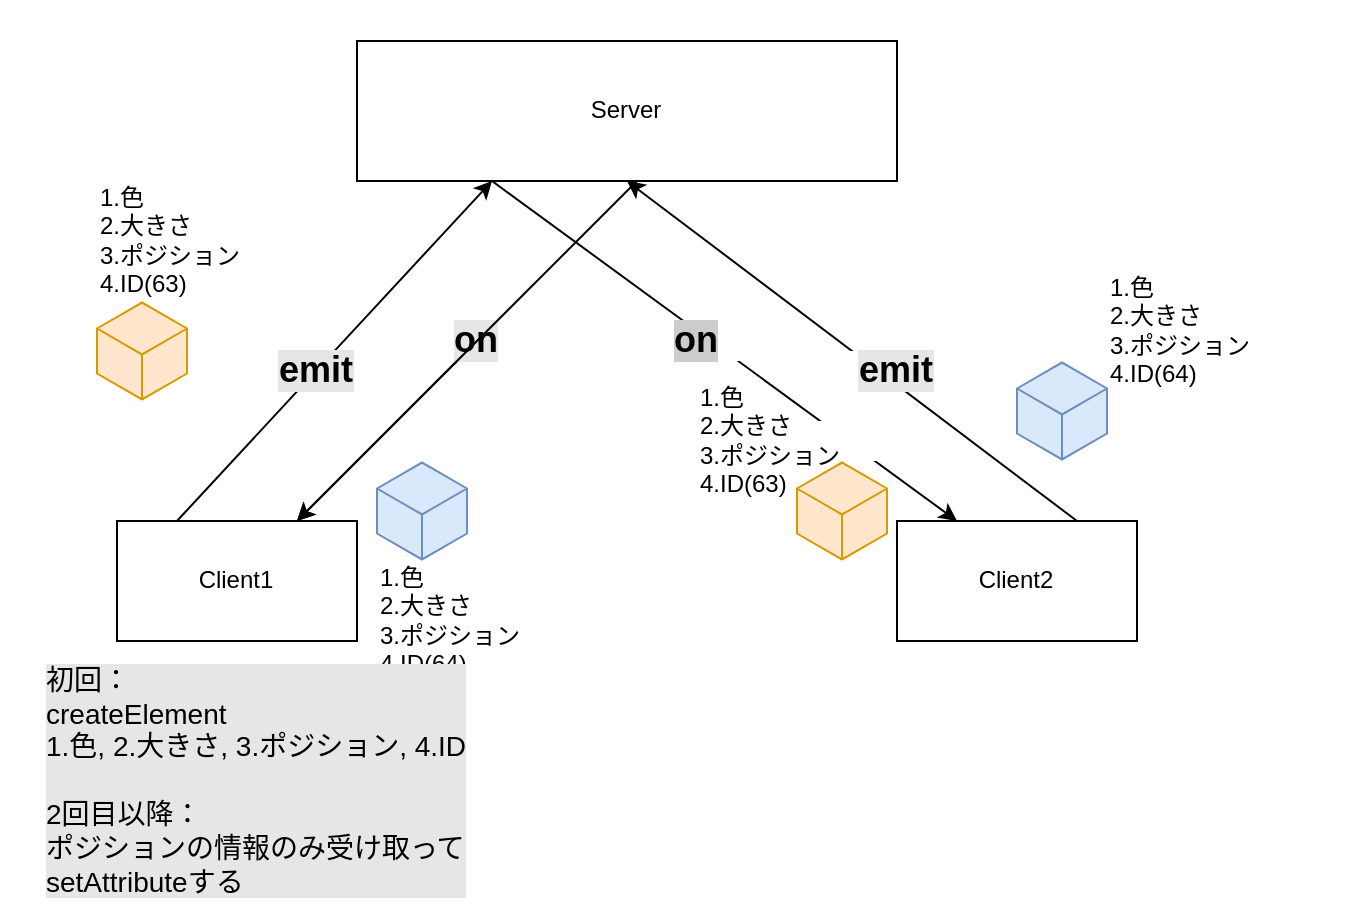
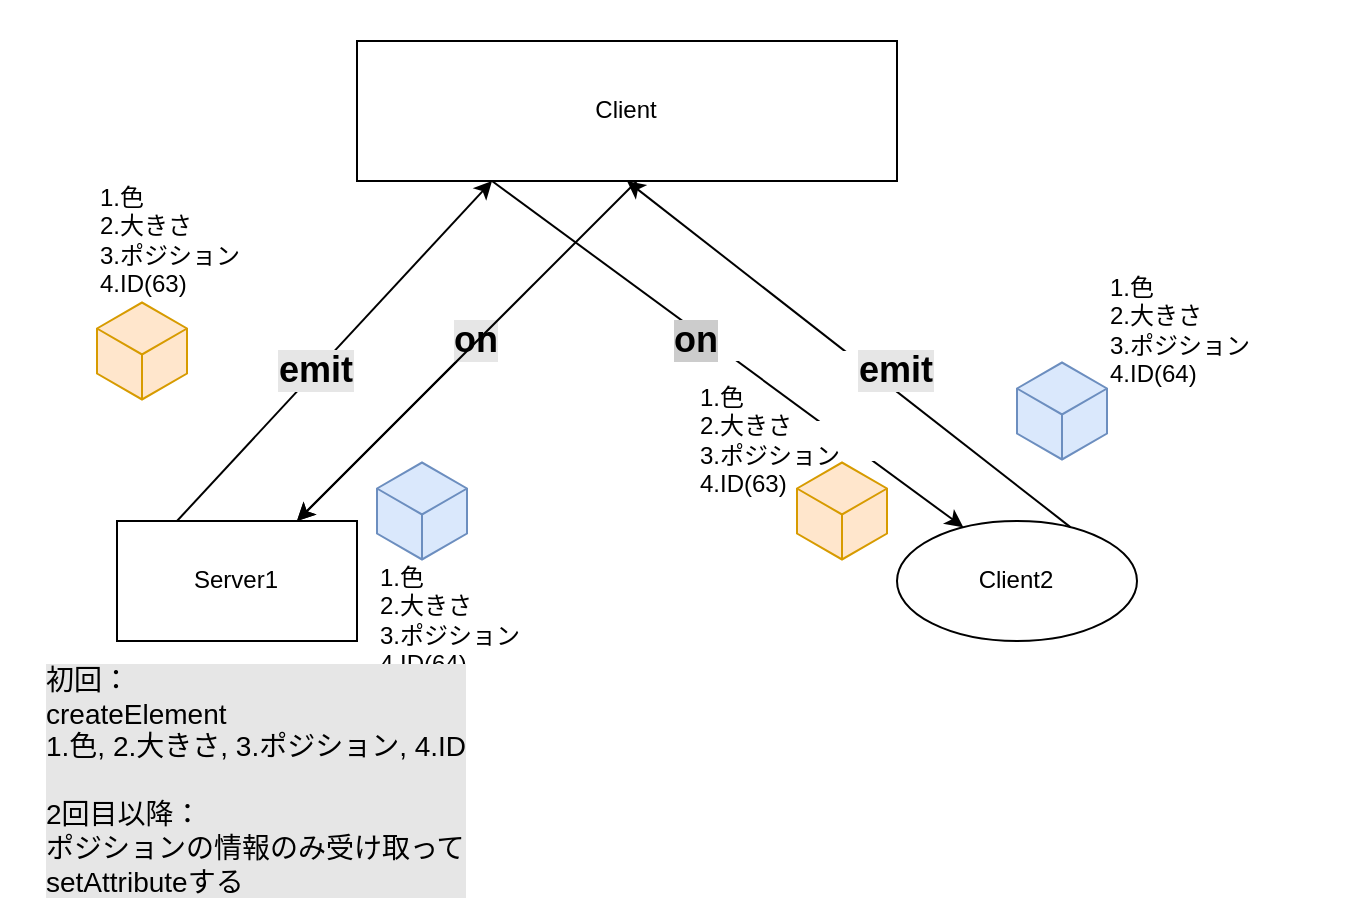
node "Server": label "Server" -> "Client"
node "Client1": label "Client1" -> "Server1"
node "Client2": shape rectangle -> ellipse
